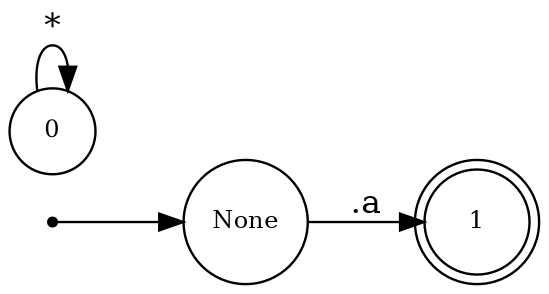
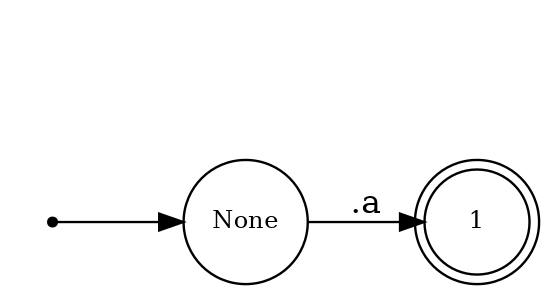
node "0": removed
